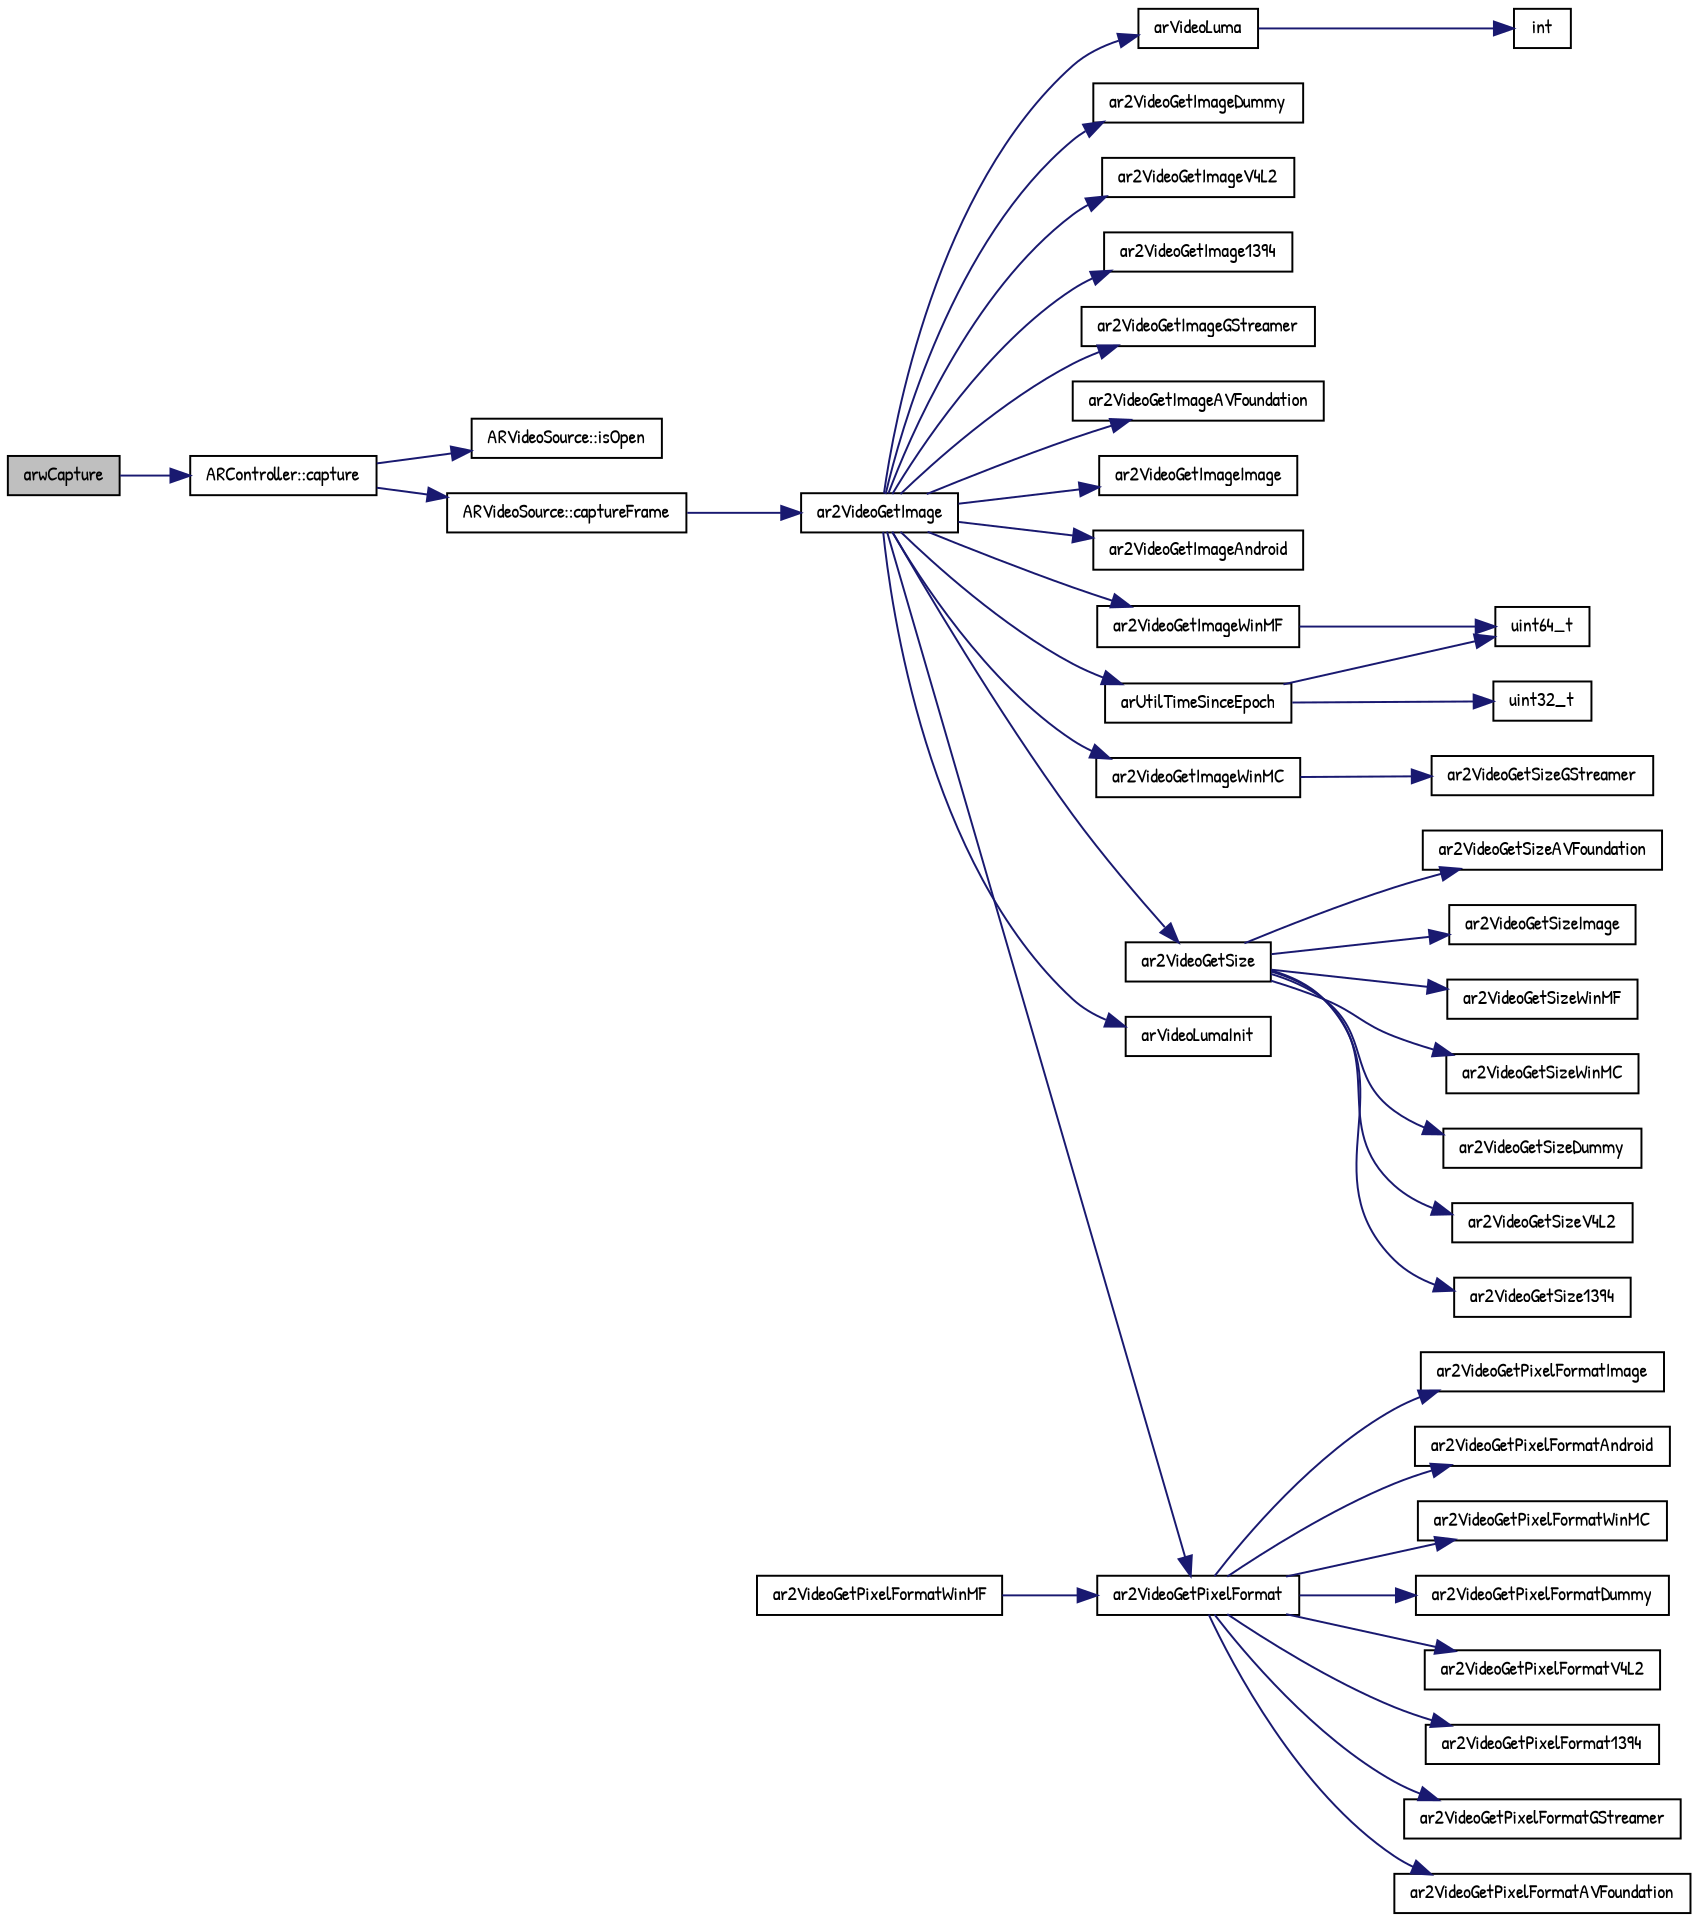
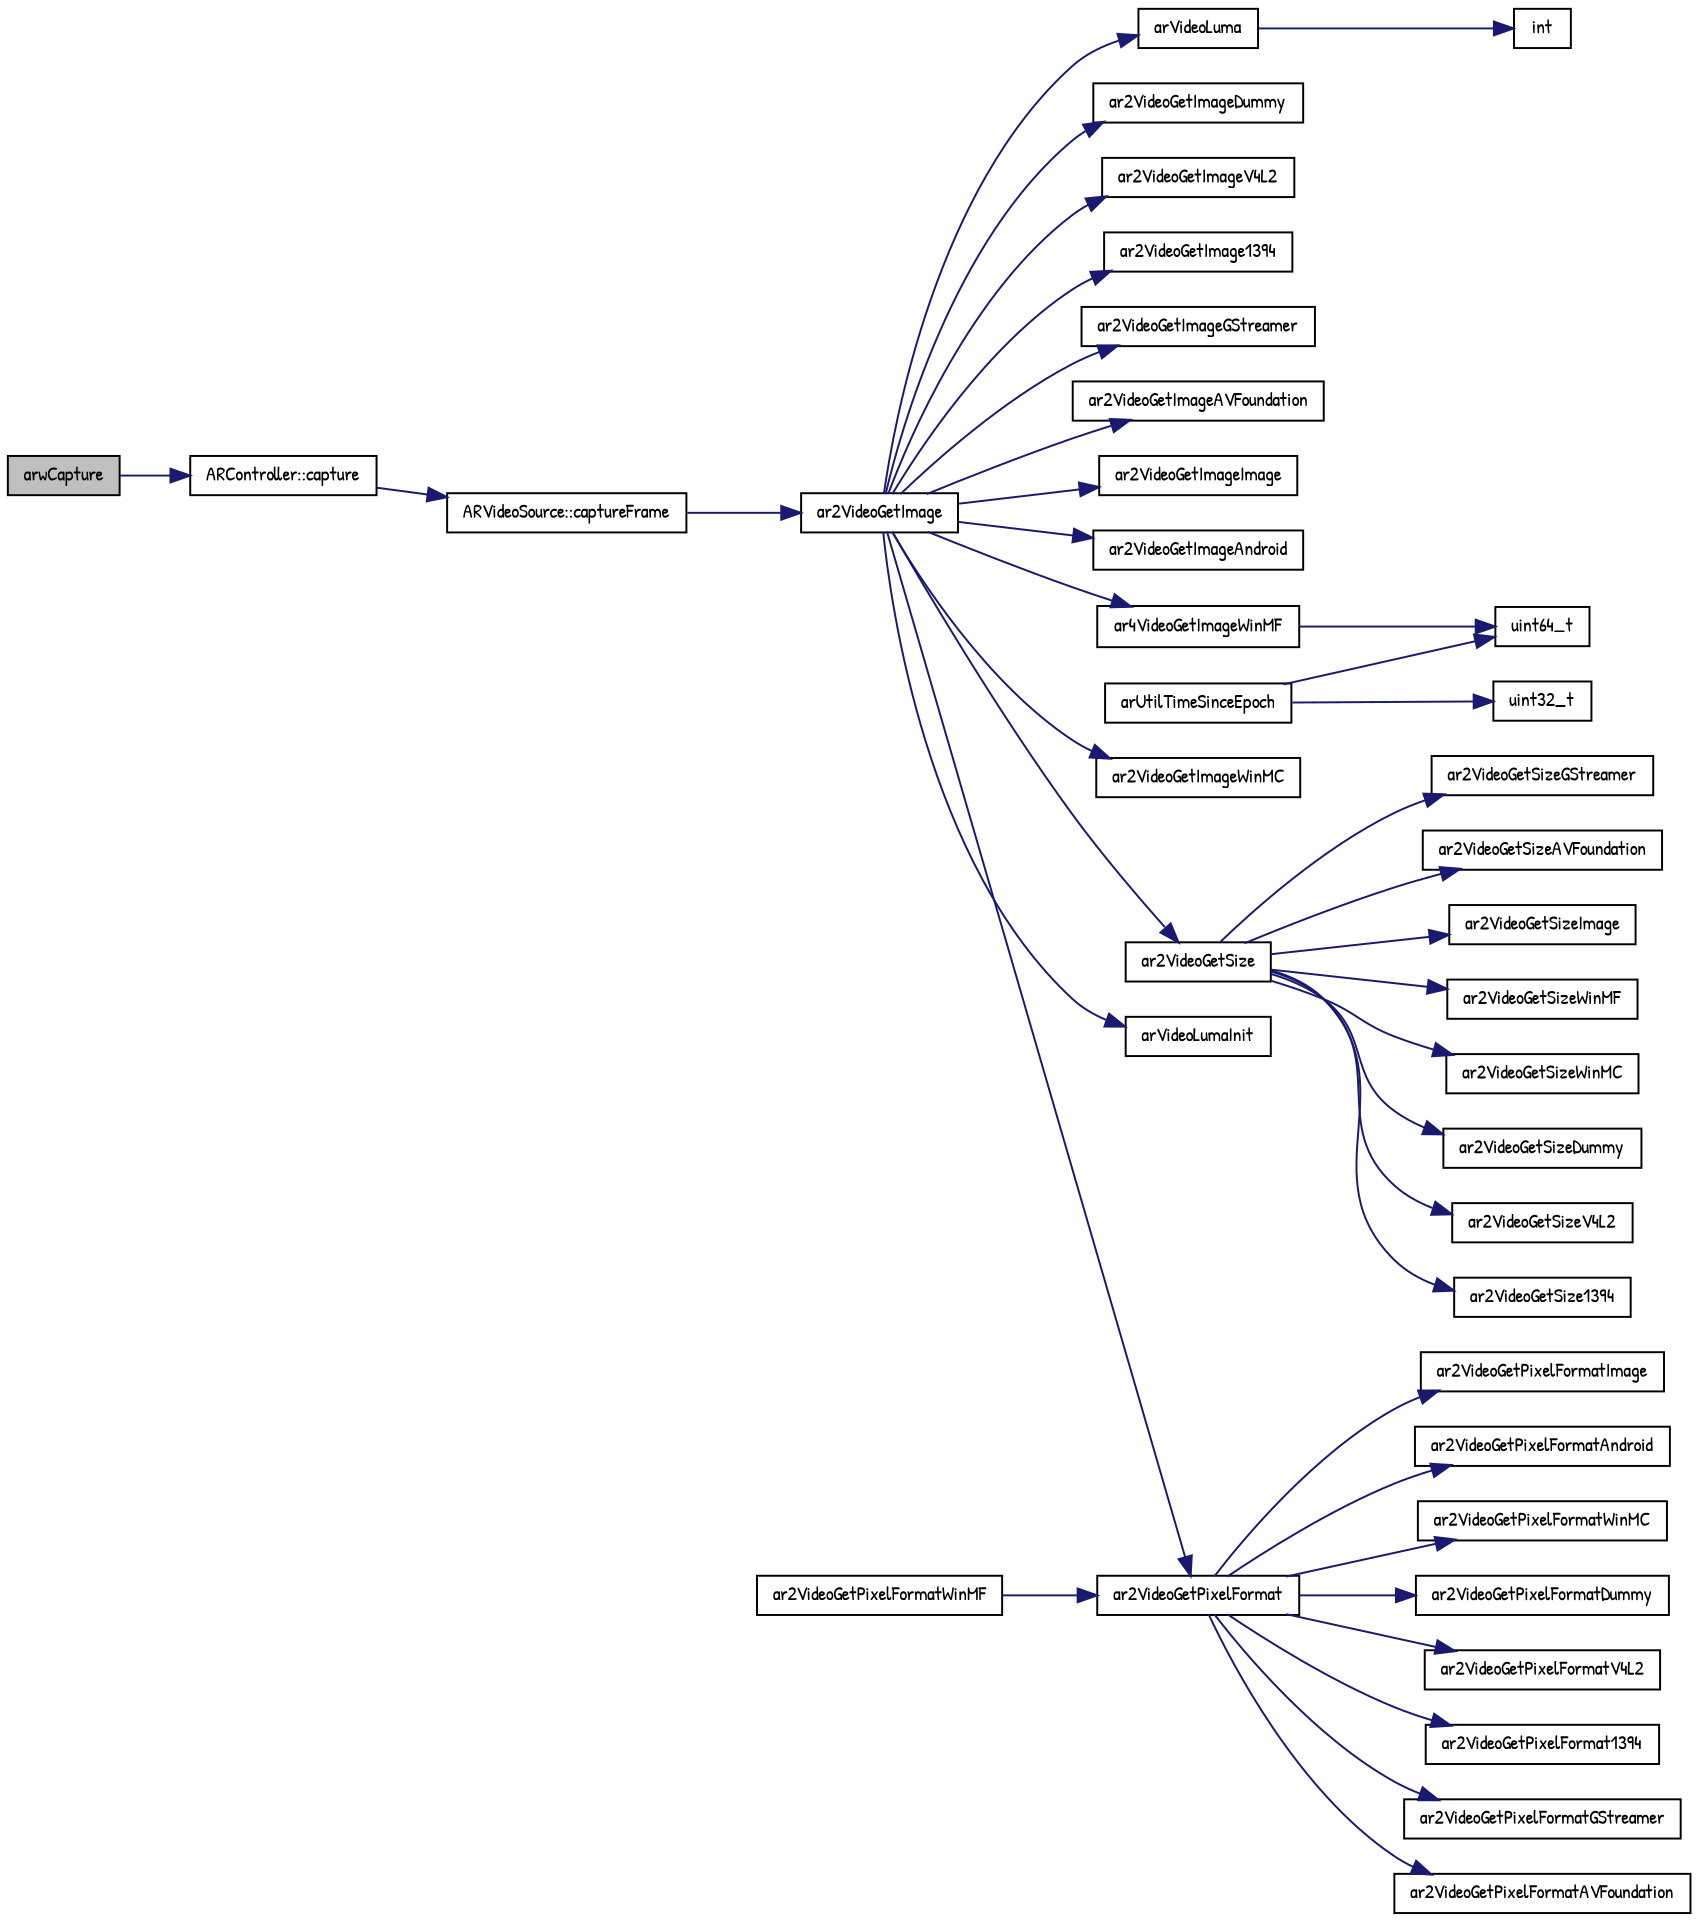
node "ARVideoSource::isOpen": removed
edge "ar2VideoGetImage" -> "arUtilTimeSinceEpoch": removed
node "ar2VideoGetImageWinMF": label "ar2VideoGetImageWinMF" -> "ar4VideoGetImageWinMF"
edge "ar2VideoGetImageWinMC" -> "ar2VideoGetSizeGStreamer": now "ar2VideoGetSize" -> "ar2VideoGetSizeGStreamer"
